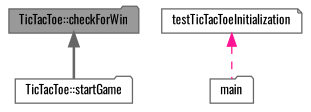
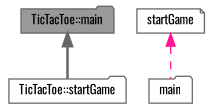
node "TicTacToe::checkForWin": label "TicTacToe::checkForWin" -> "TicTacToe::main"
node "testTicTacToeInitialization": label "testTicTacToeInitialization" -> "startGame"
